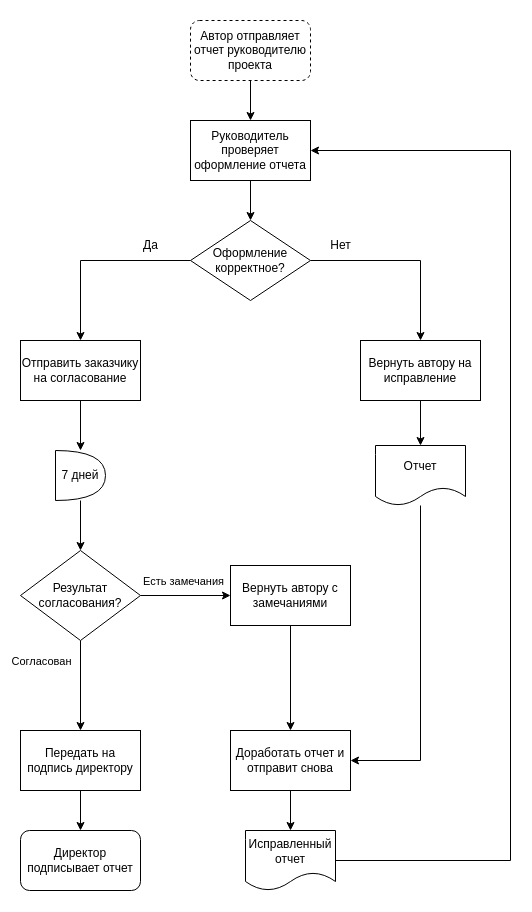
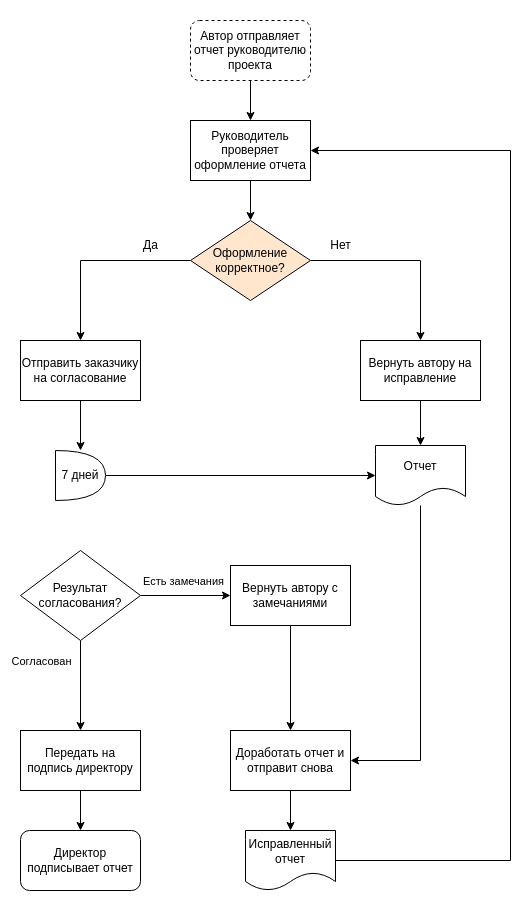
node "Оформление корректное?": fillcolor #ffffff -> #ffe6cc
edge "7 дней" -> "Результат согласования?": now "7 дней" -> "Отчет"
